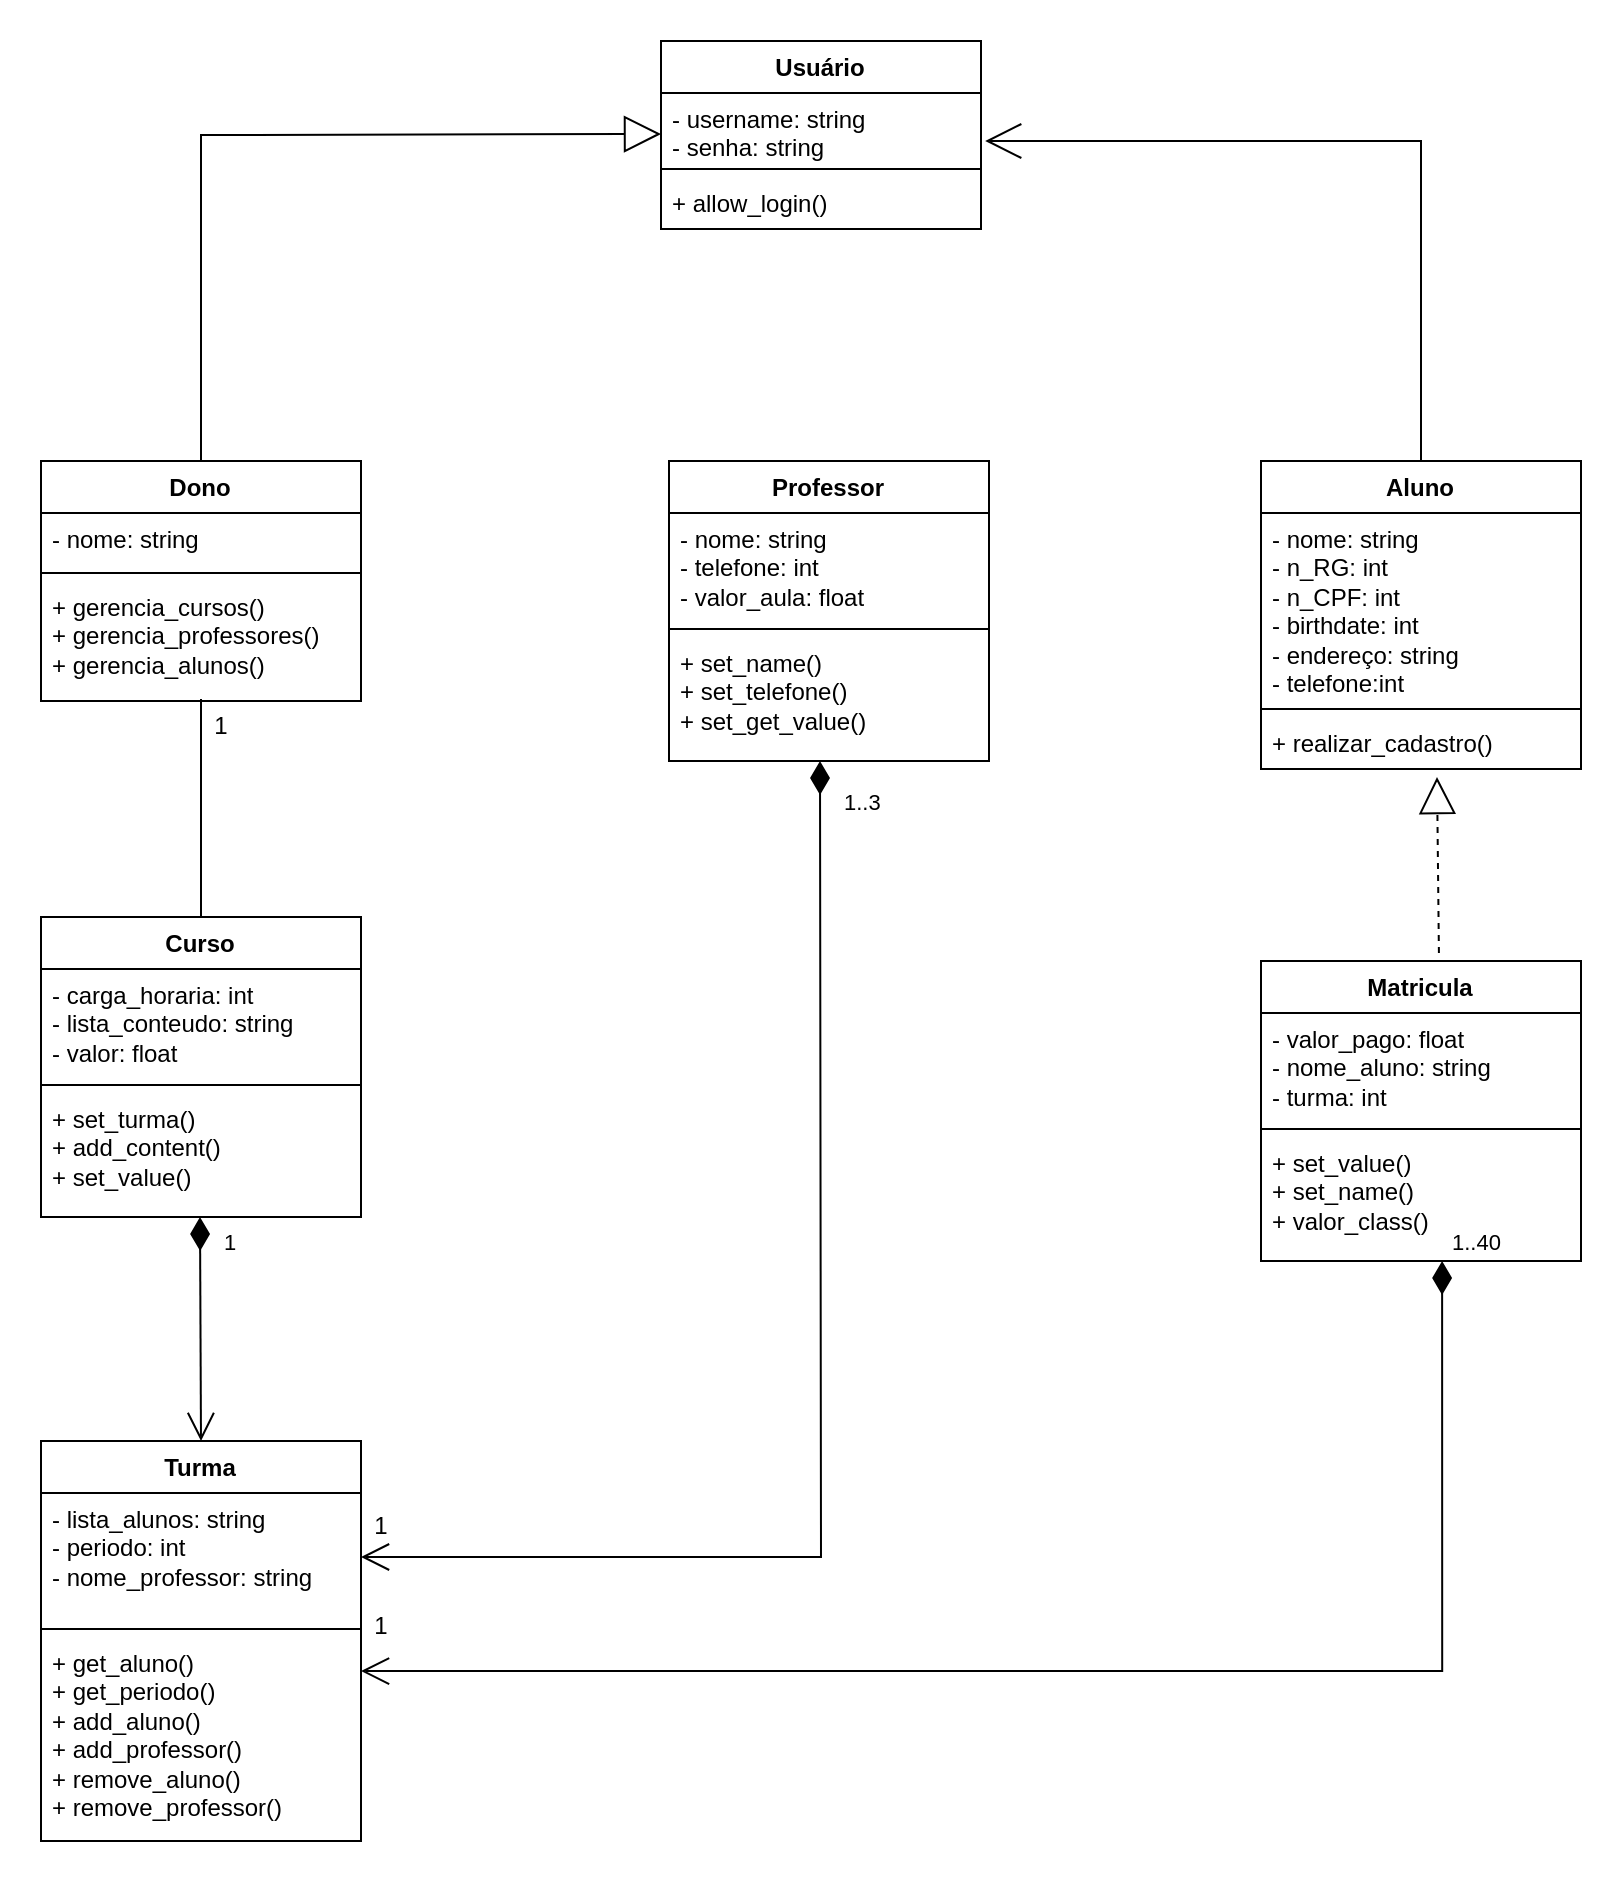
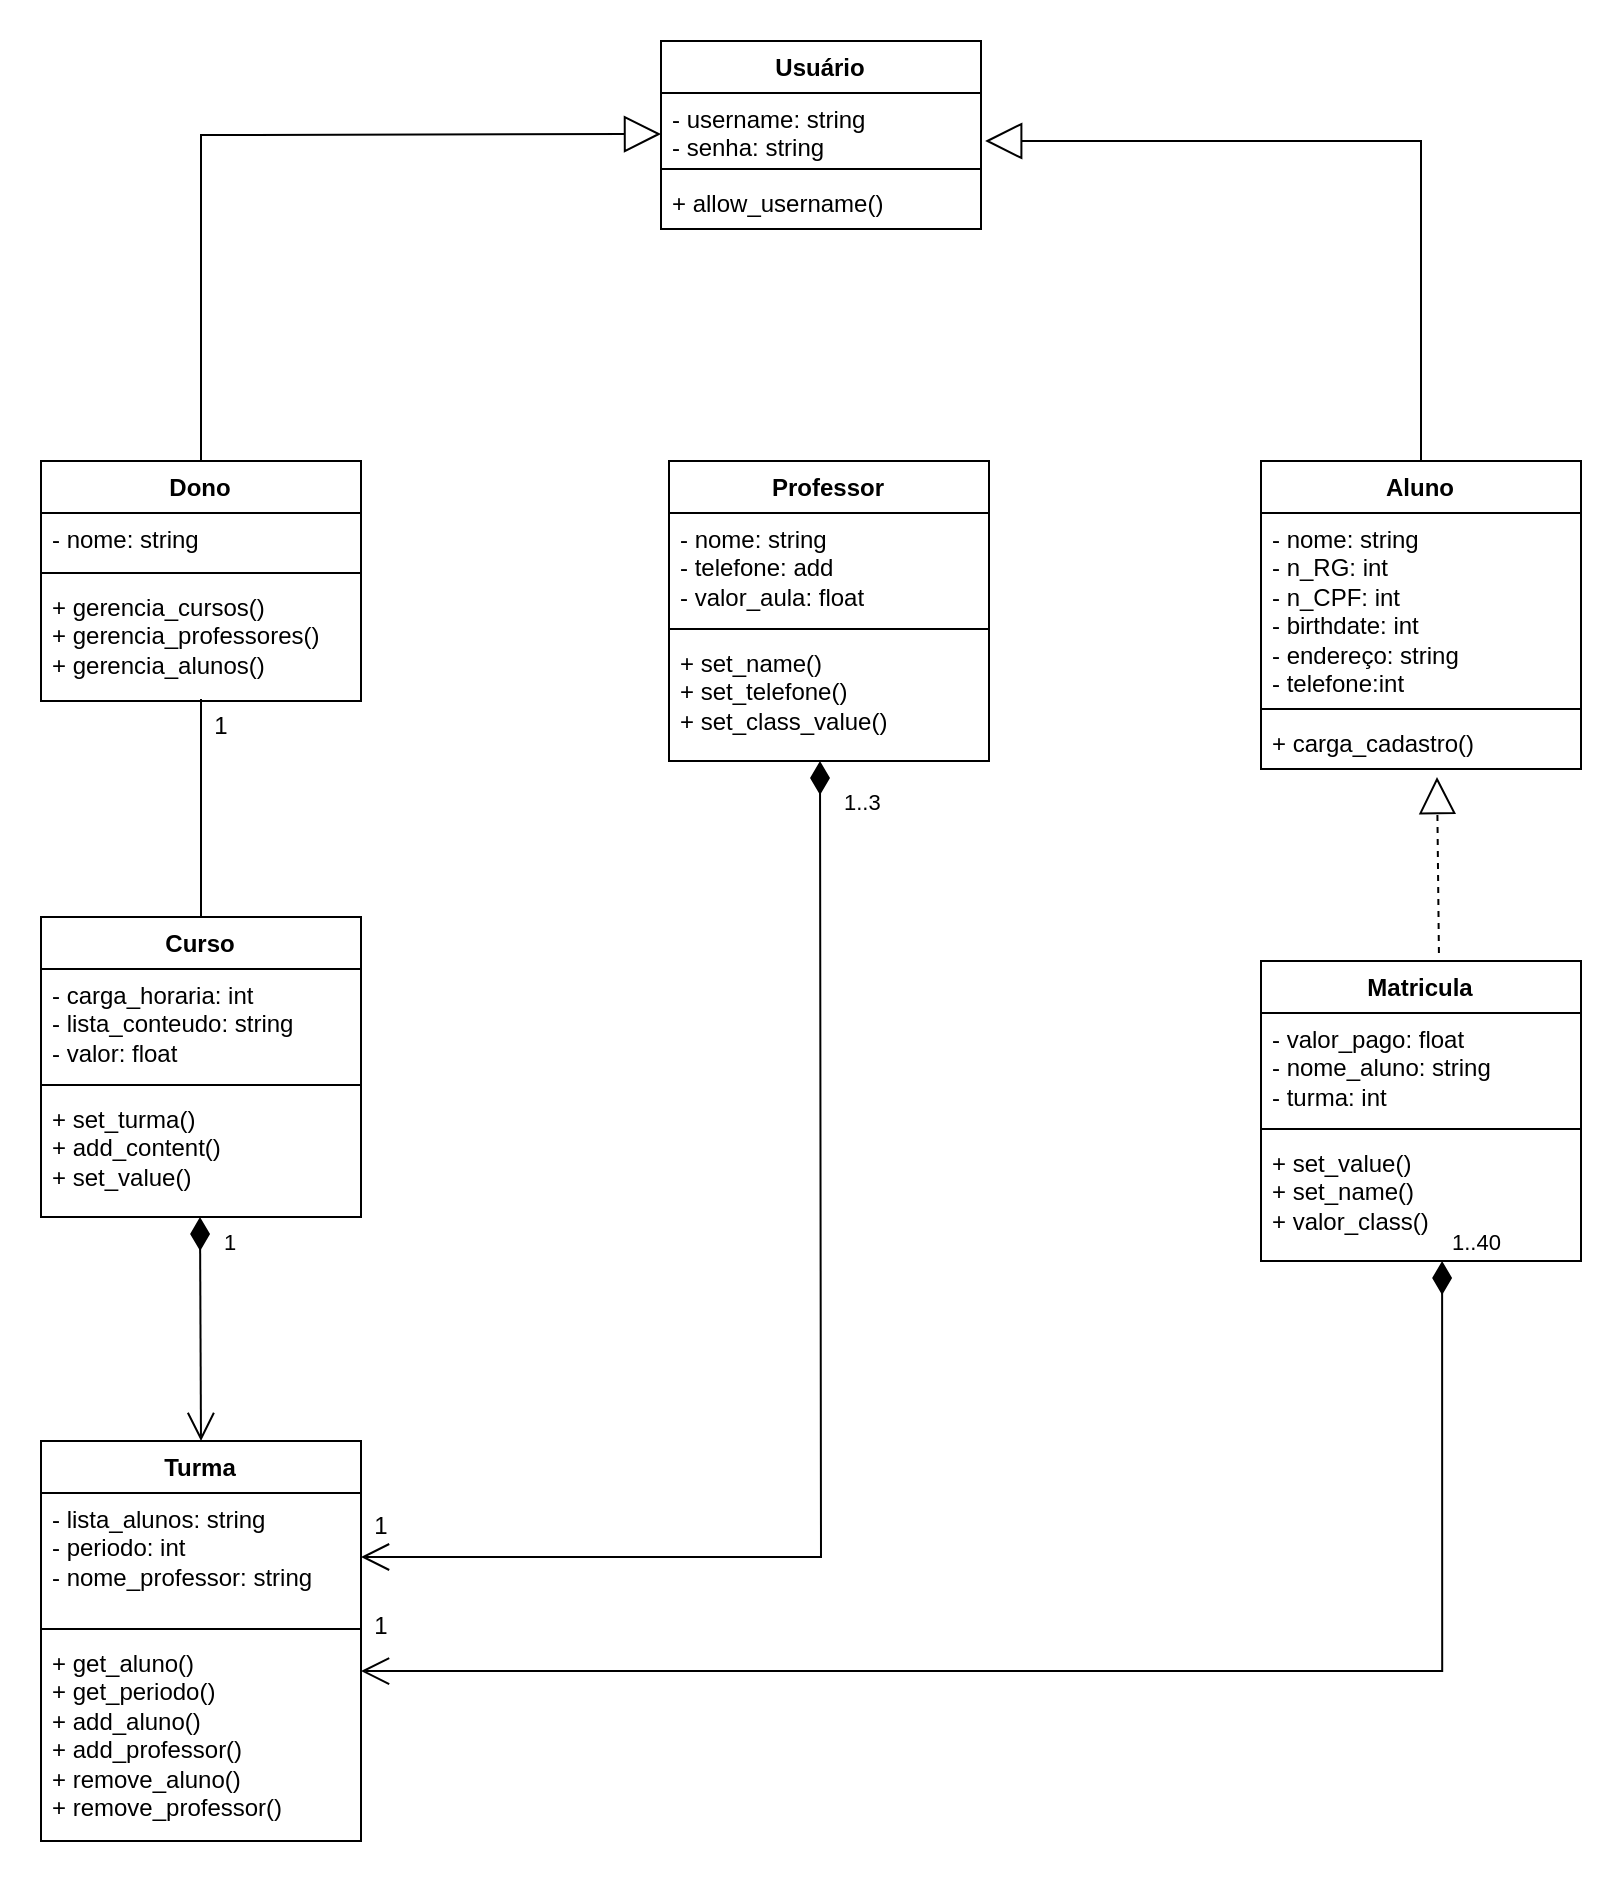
edge "Aluno" -> "- username: string - senha: string": arrowhead open -> block
node "+ allow_login()": label "+ allow_login()" -> "+ allow_username()"
node "- nome: string - telefone: int - valor_aula: float": label "- nome: string - telefone: int - valor_aula: float" -> "- nome: string - telefone: add - valor_aula: float"
node "+ set_name() + set_telefone() + set_get_value()": label "+ set_name() + set_telefone() + set_get_value()" -> "+ set_name() + set_telefone() + set_class_value()"
node "+ realizar_cadastro()": label "+ realizar_cadastro()" -> "+ carga_cadastro()"
